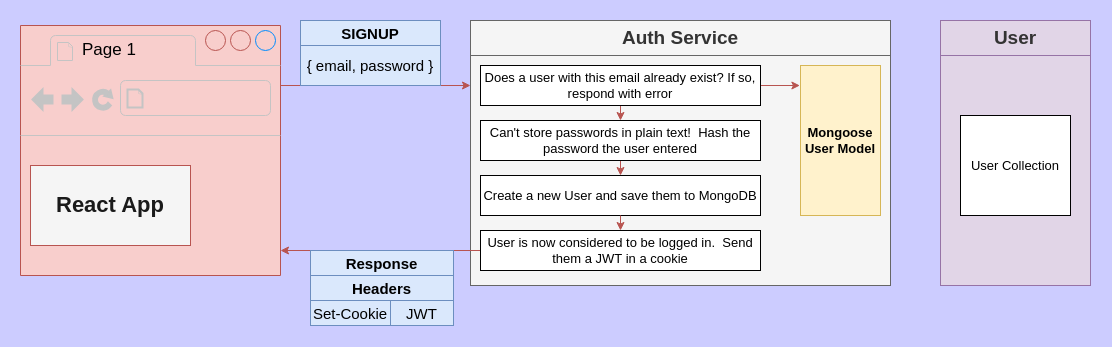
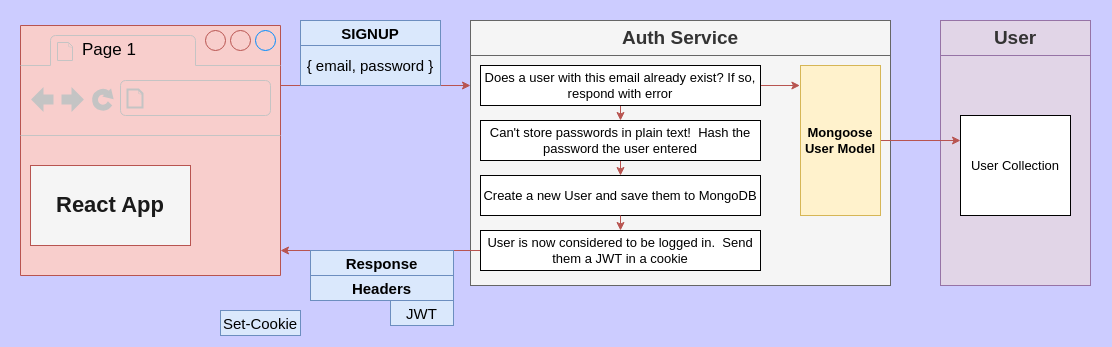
edge "Mongoose User Model" -> "User Collection": added
node "Set-Cookie": moved (351, 313) -> (261, 323)
